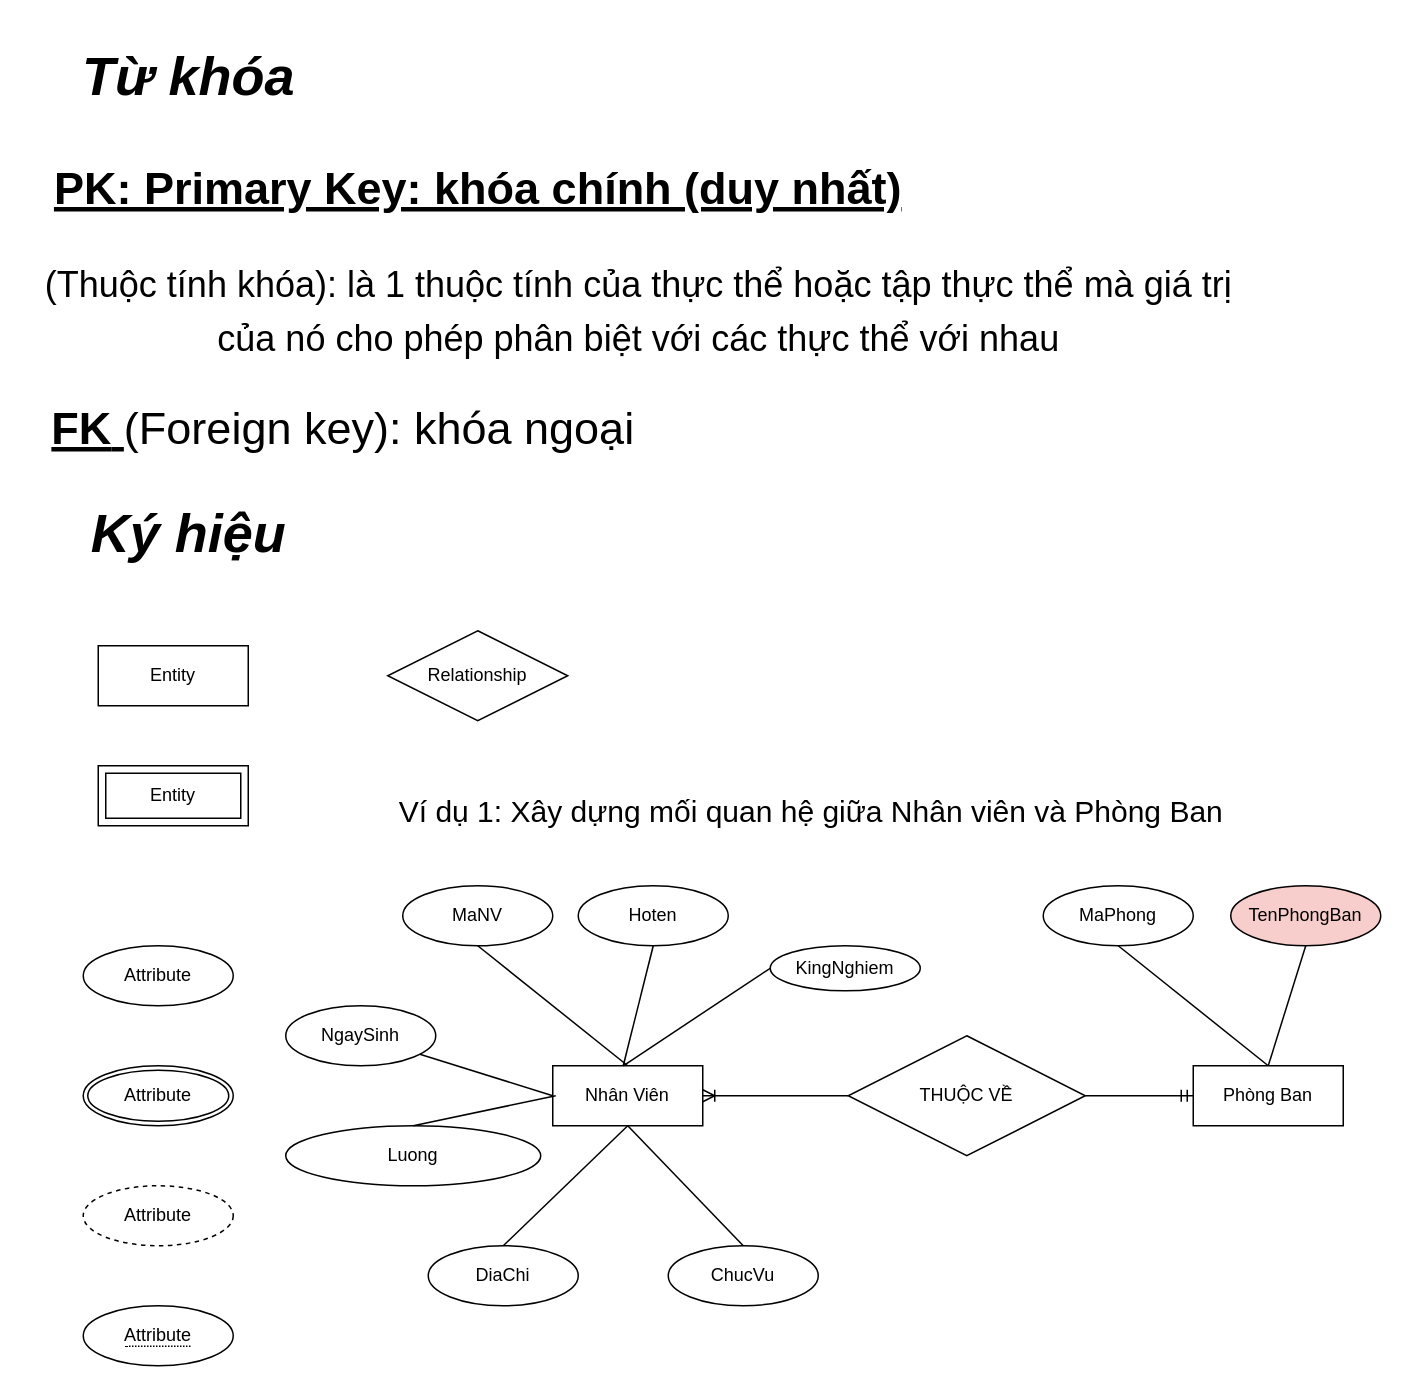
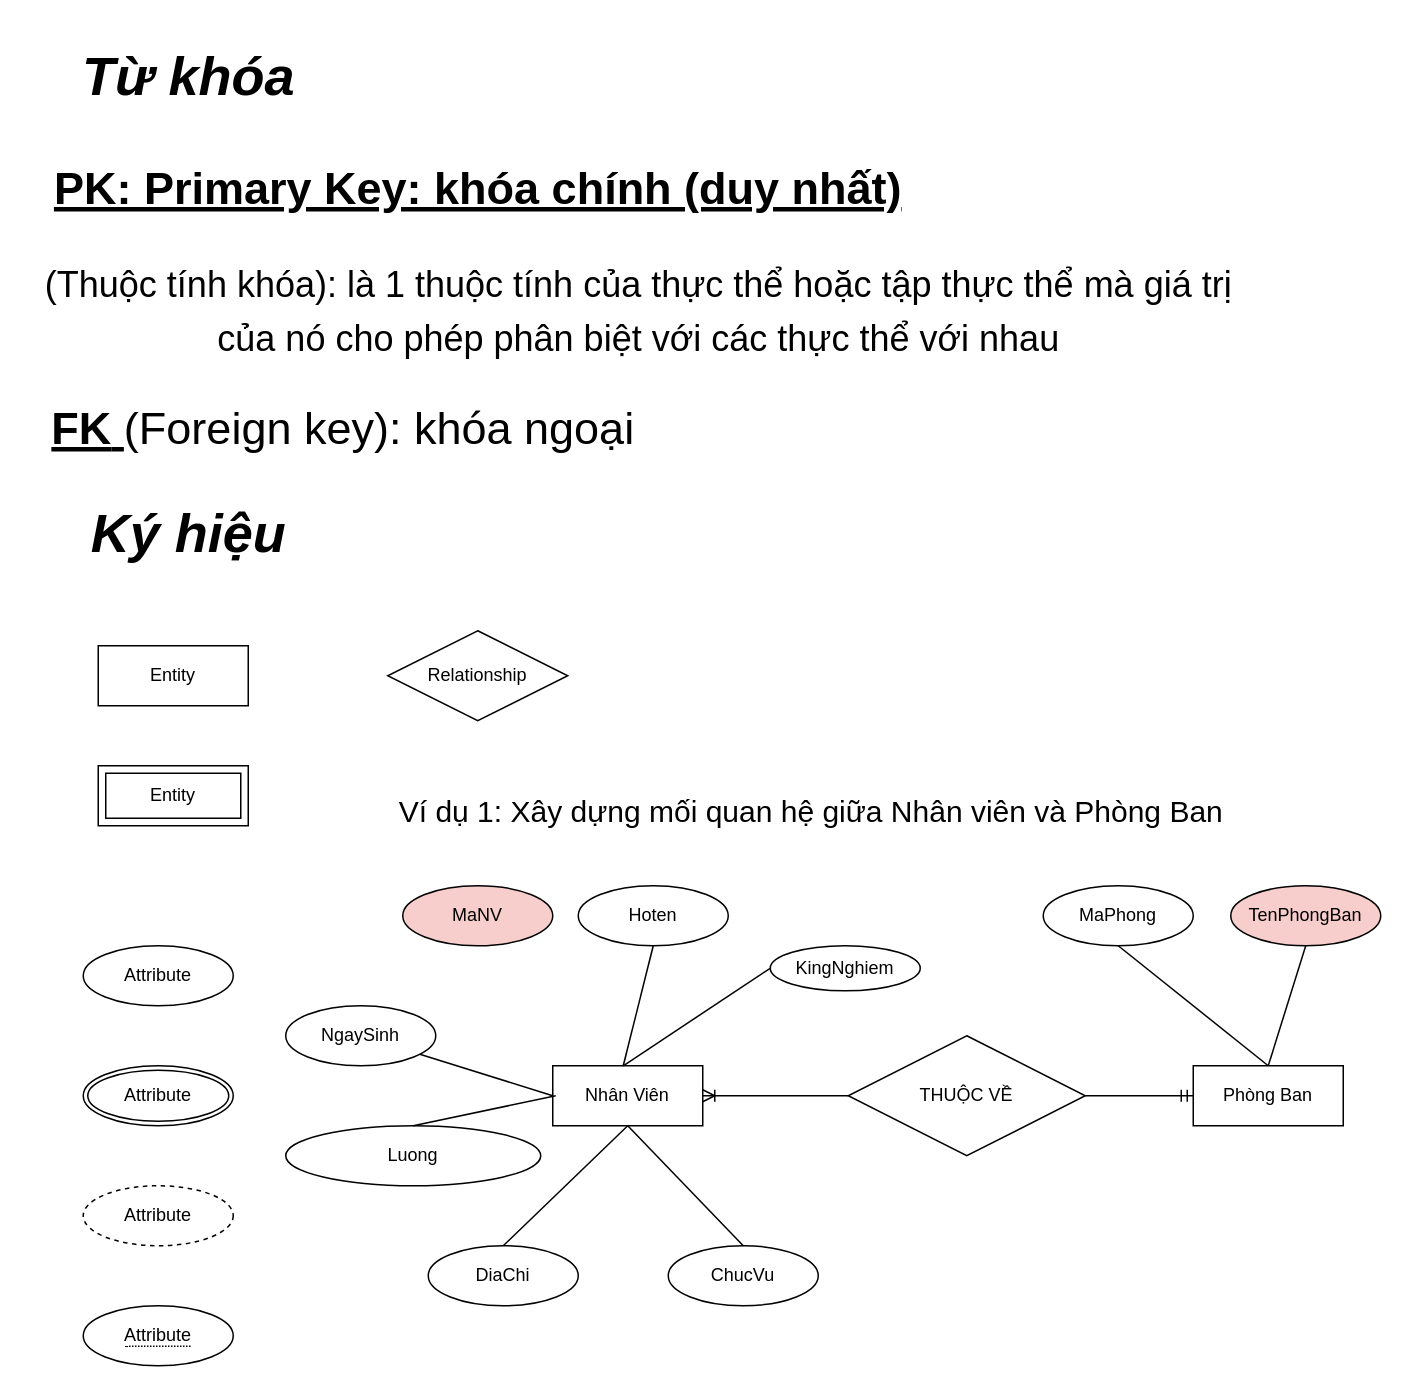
node "MaNV": fillcolor #ffffff -> #f8cecc
edge "MaNV" -- "Nhân Viên": removed
